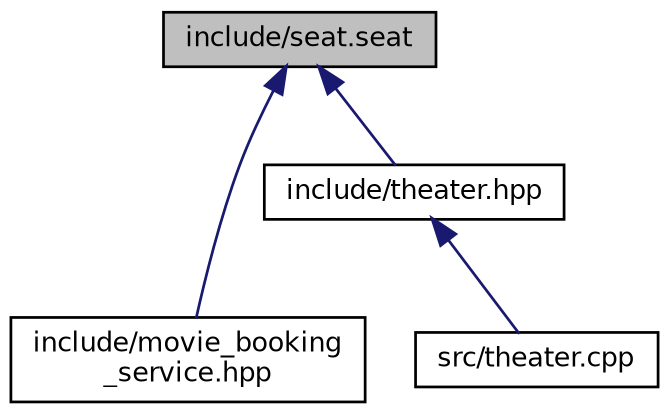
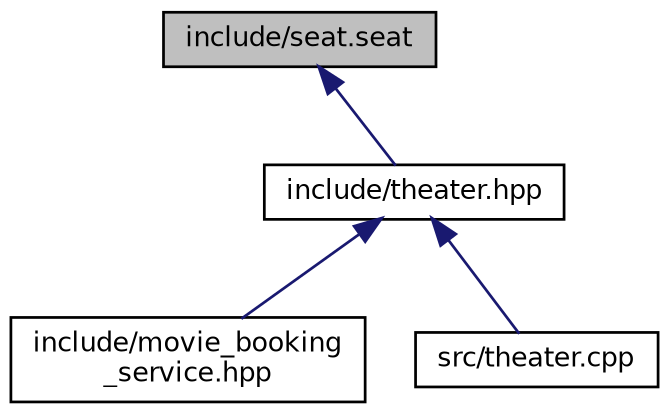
edge "include/movie_booking _service.hpp" -> "include/seat.seat": now "include/movie_booking _service.hpp" -> "include/theater.hpp"
